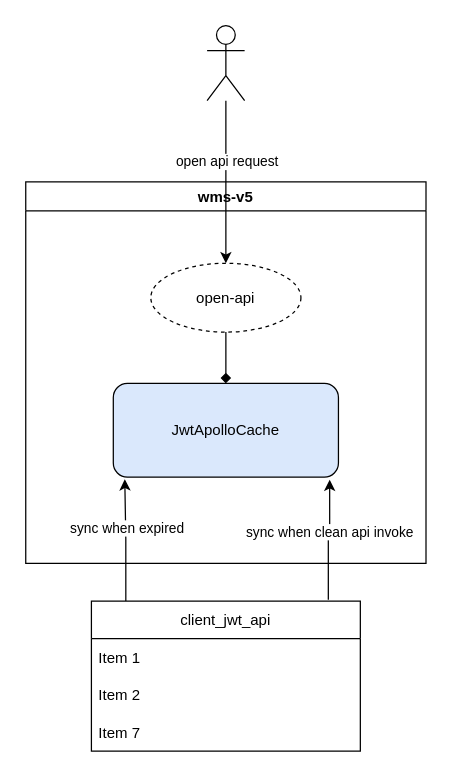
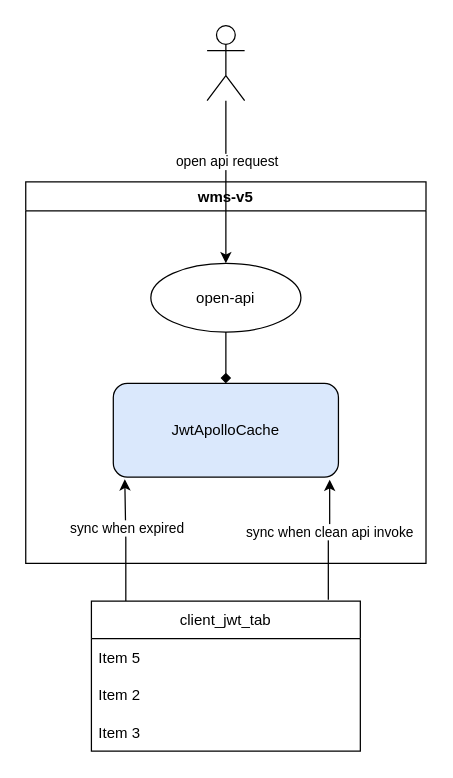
node "open-api": style dashed -> solid
node "client_jwt_api": label "client_jwt_api" -> "client_jwt_tab"
node "Item 1": label "Item 1" -> "Item 5"
node "Item 7": label "Item 7" -> "Item 3"
